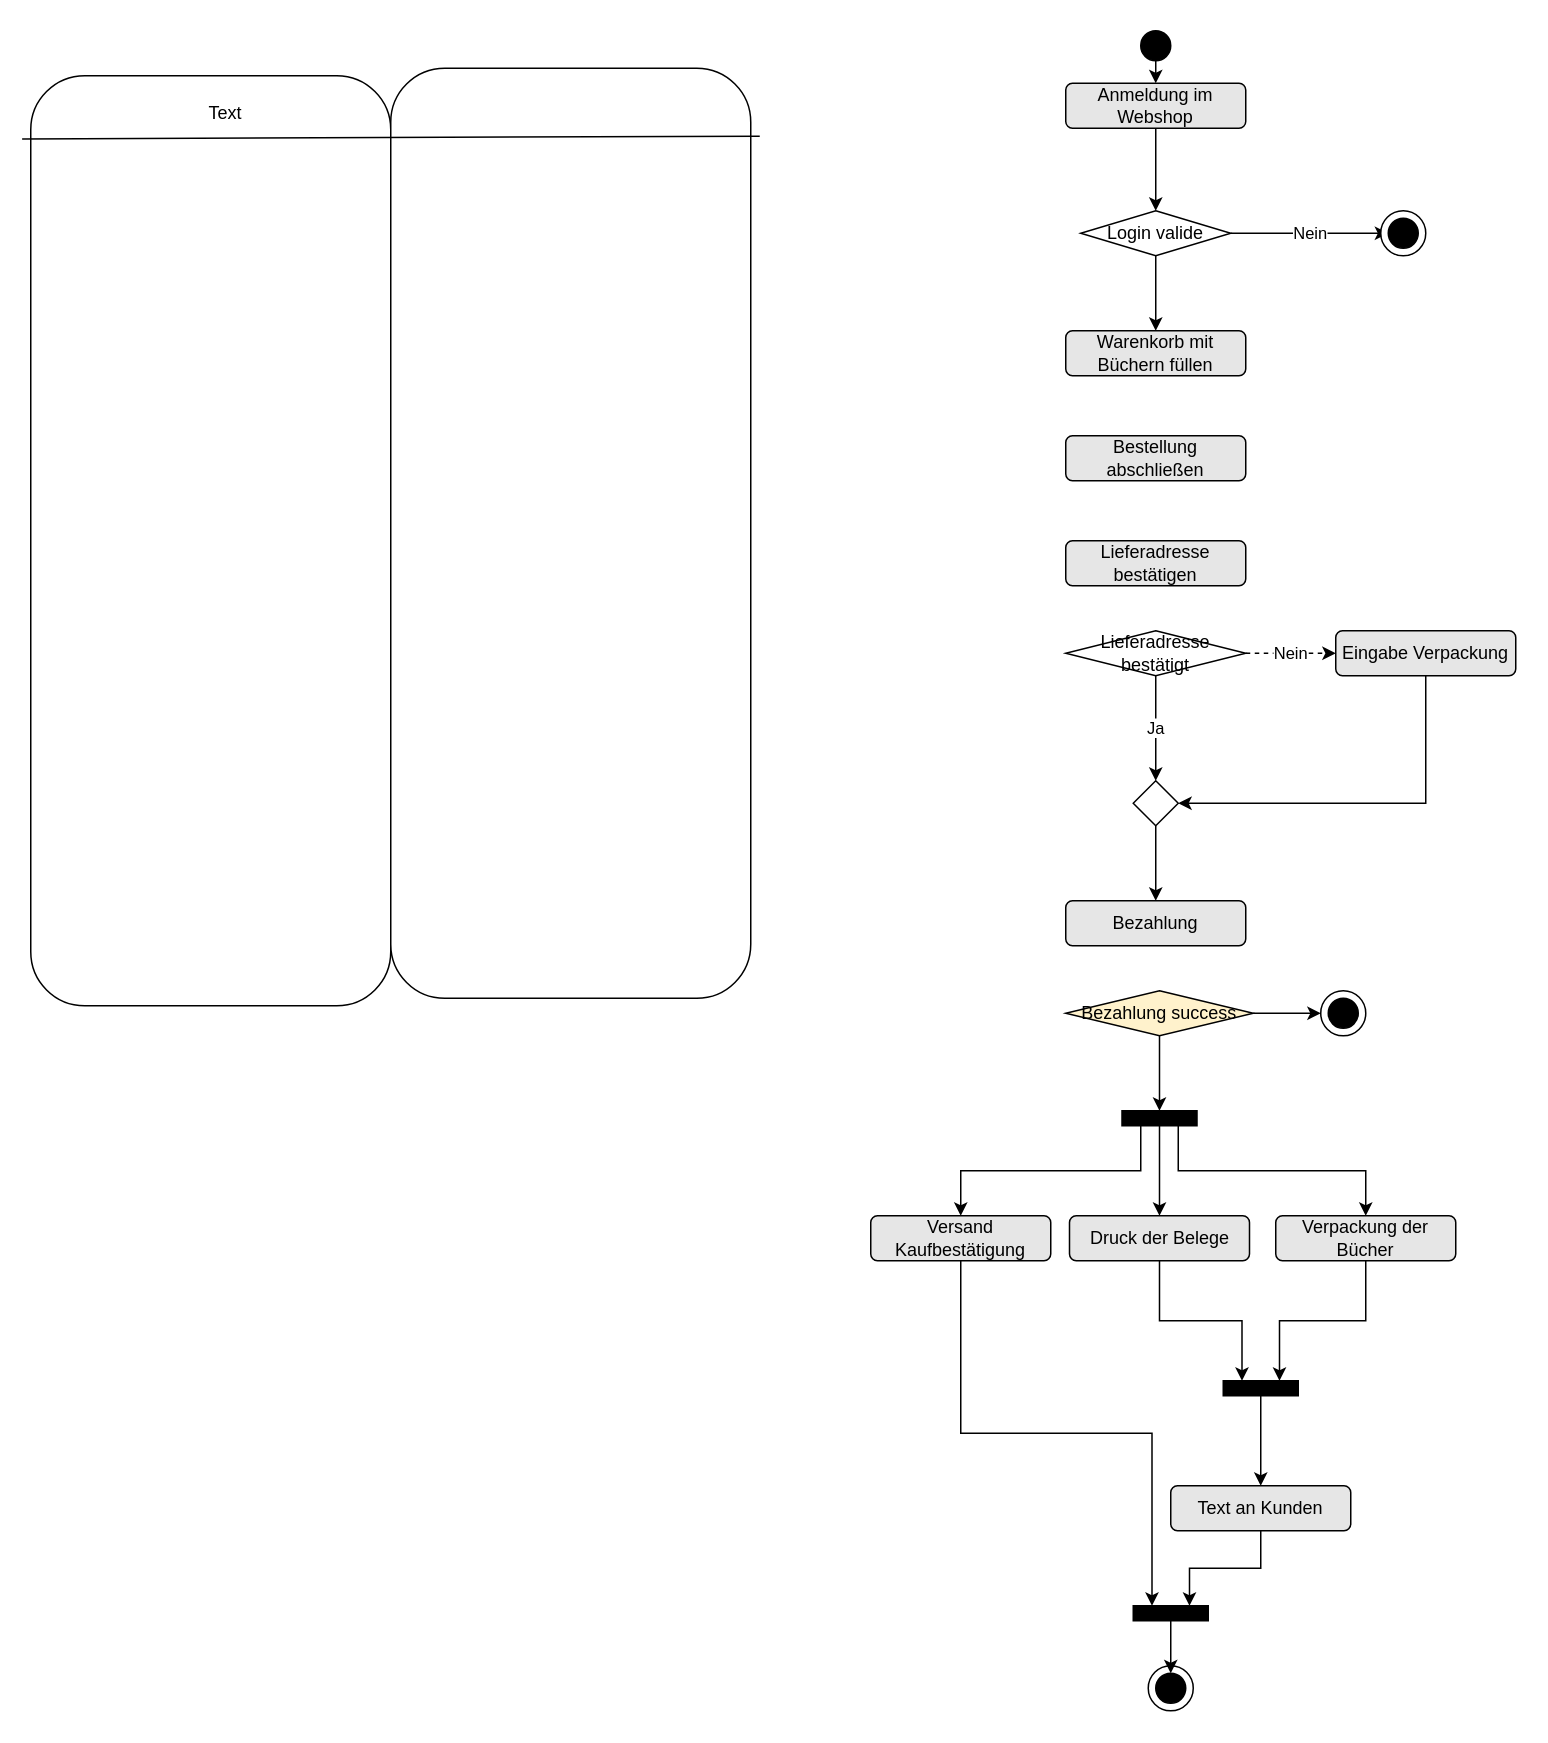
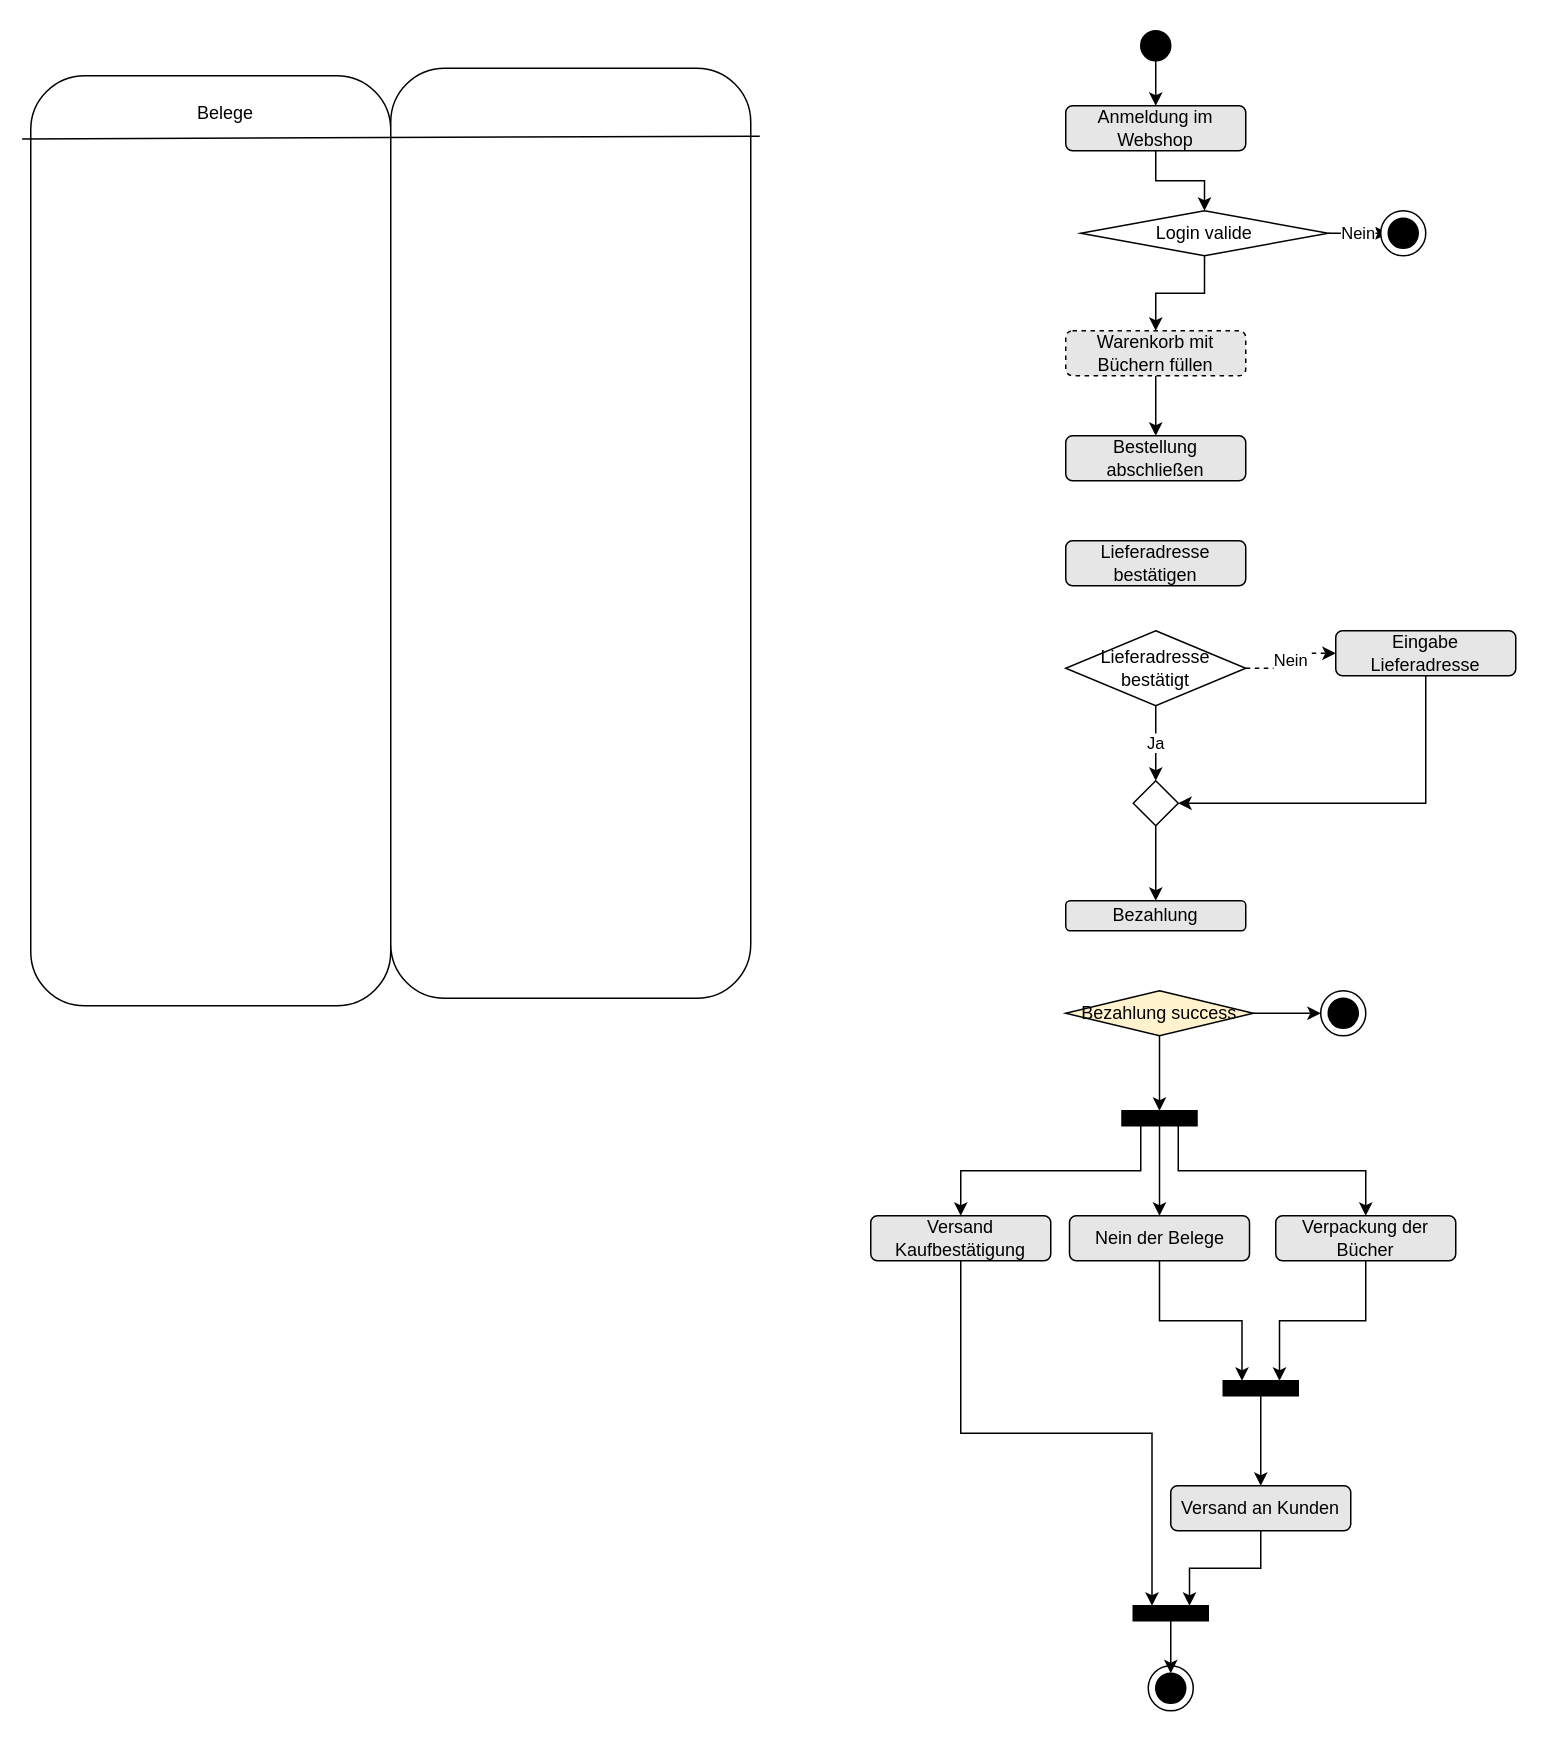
node "Anmeldung im Webshop": moved (1156, 106) -> (1156, 128)
node "Text": label "Text" -> "Belege"
node "Login valide": size 150x45 -> 248x45
node "Warenkorb mit Büchern füllen": style solid -> dashed
edge "Warenkorb mit Büchern füllen" -> "Bestellung abschließen": added
node "Lieferadresse bestätigt": size 180x45 -> 180x75
node "Eingabe Verpackung": label "Eingabe Verpackung" -> "Eingabe Lieferadresse"
node "Bezahlung": size 180x45 -> 180x30
node "Druck der Belege": label "Druck der Belege" -> "Nein der Belege"
node "Text an Kunden": label "Text an Kunden" -> "Versand an Kunden"
